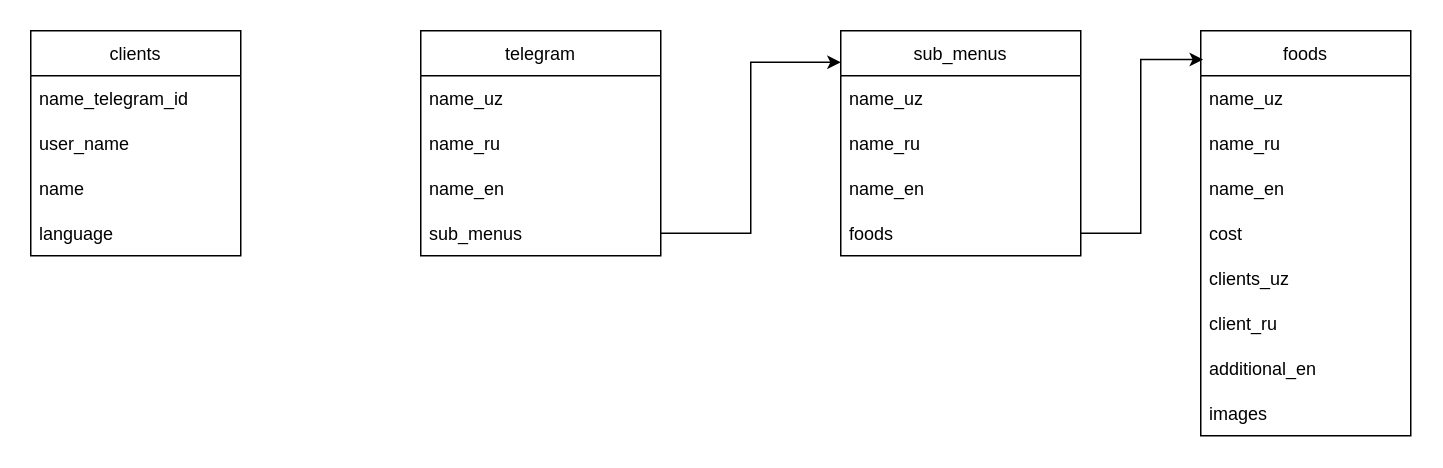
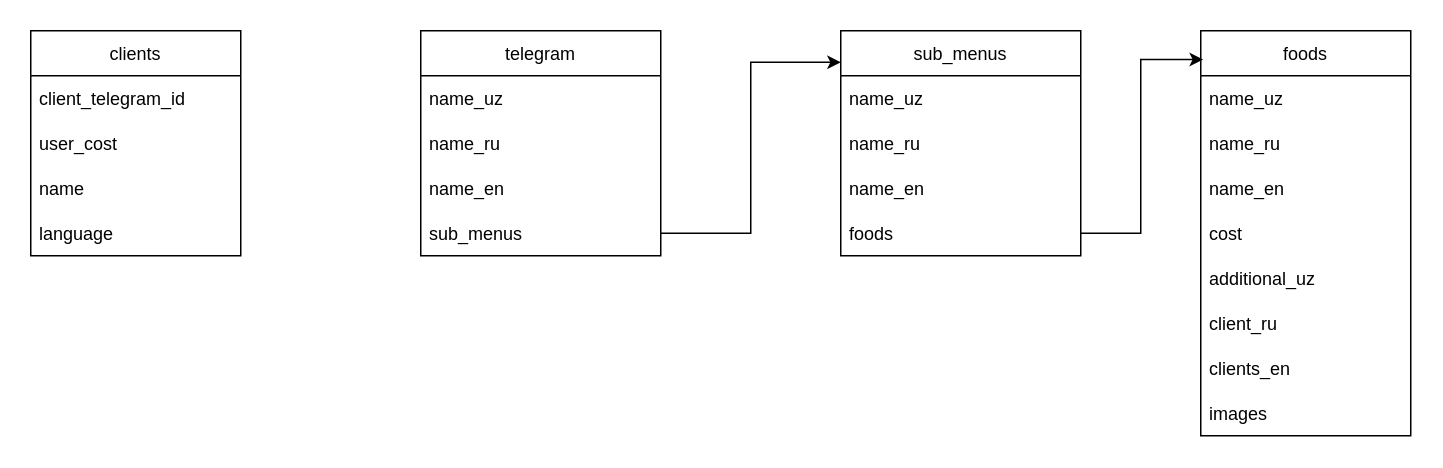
node "name_telegram_id": label "name_telegram_id" -> "client_telegram_id"
node "user_name": label "user_name" -> "user_cost"
node "clients_uz": label "clients_uz" -> "additional_uz"
node "additional_en": label "additional_en" -> "clients_en"
